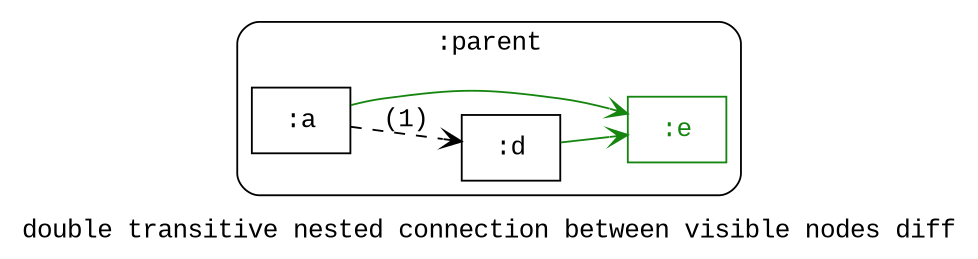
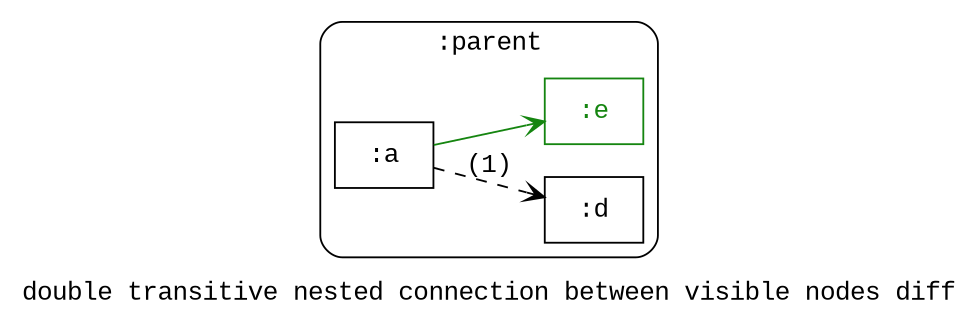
edge ":d" -> ":e": removed
